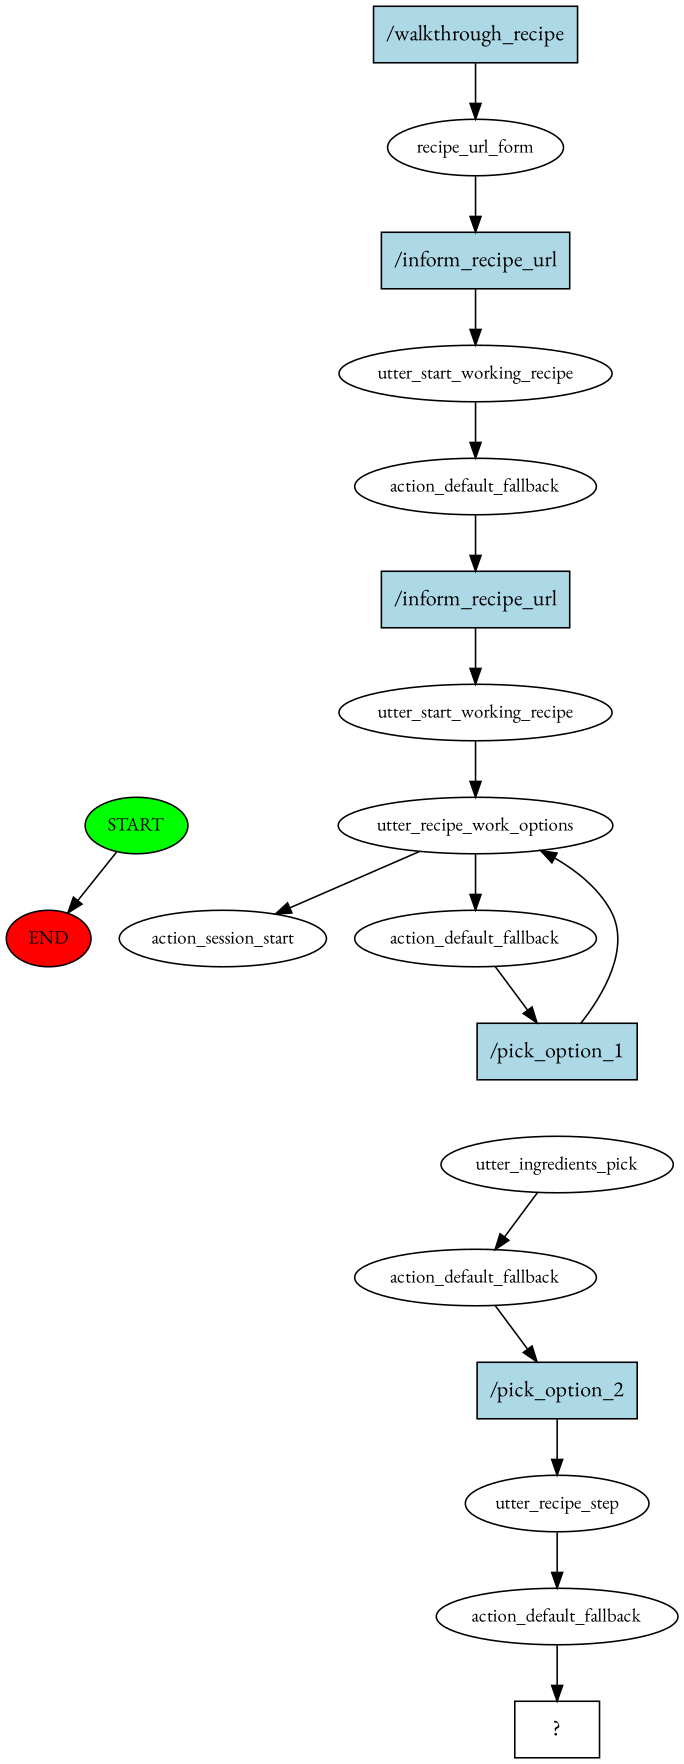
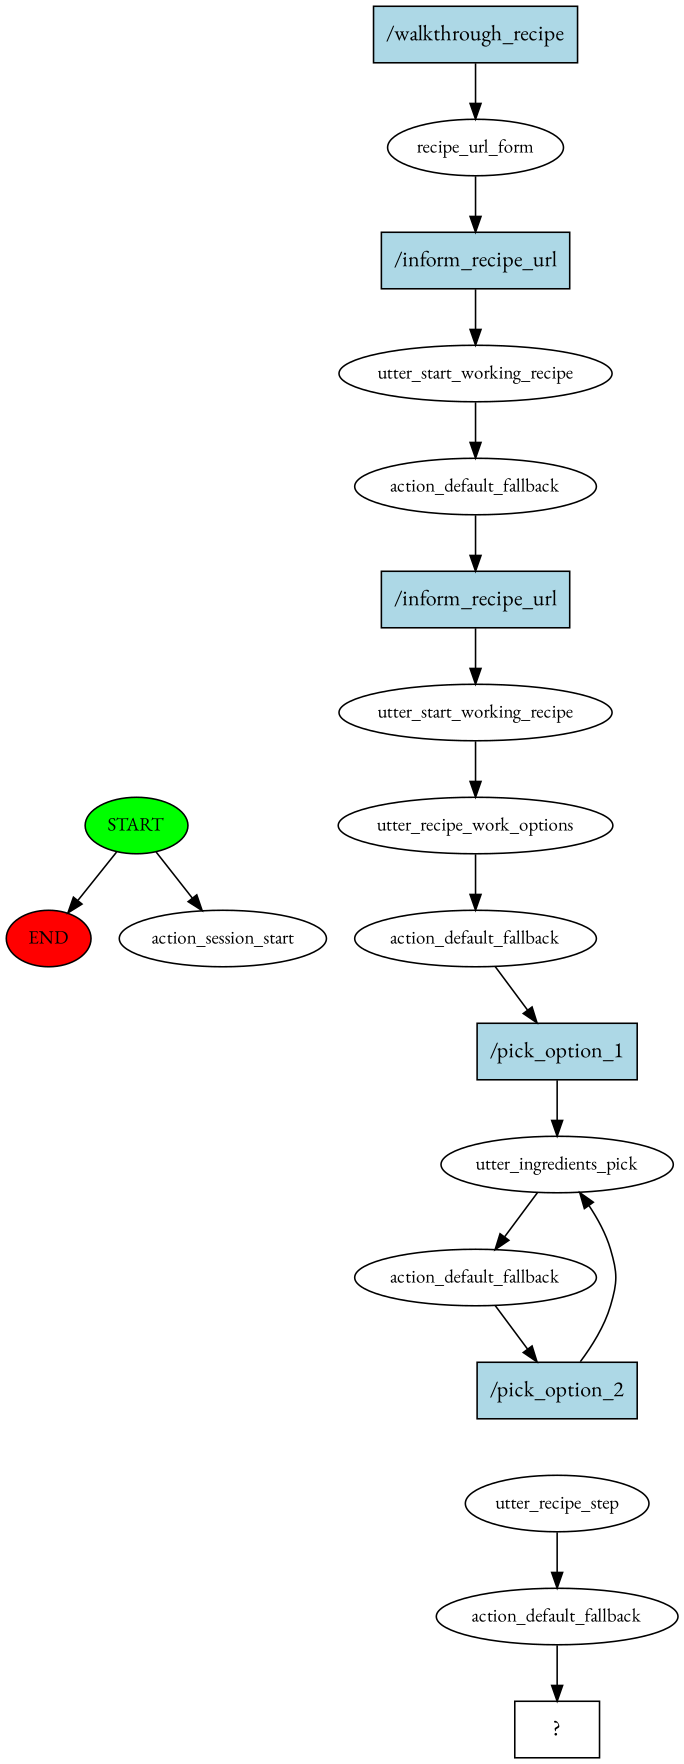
edge "utter_recipe_work_options" -> "action_session_start": now "START" -> "action_session_start"
edge "/pick_option_1" -> "utter_recipe_work_options": now "/pick_option_1" -> "utter_ingredients_pick"
edge "/pick_option_2" -> "utter_recipe_step": now "/pick_option_2" -> "utter_ingredients_pick"
